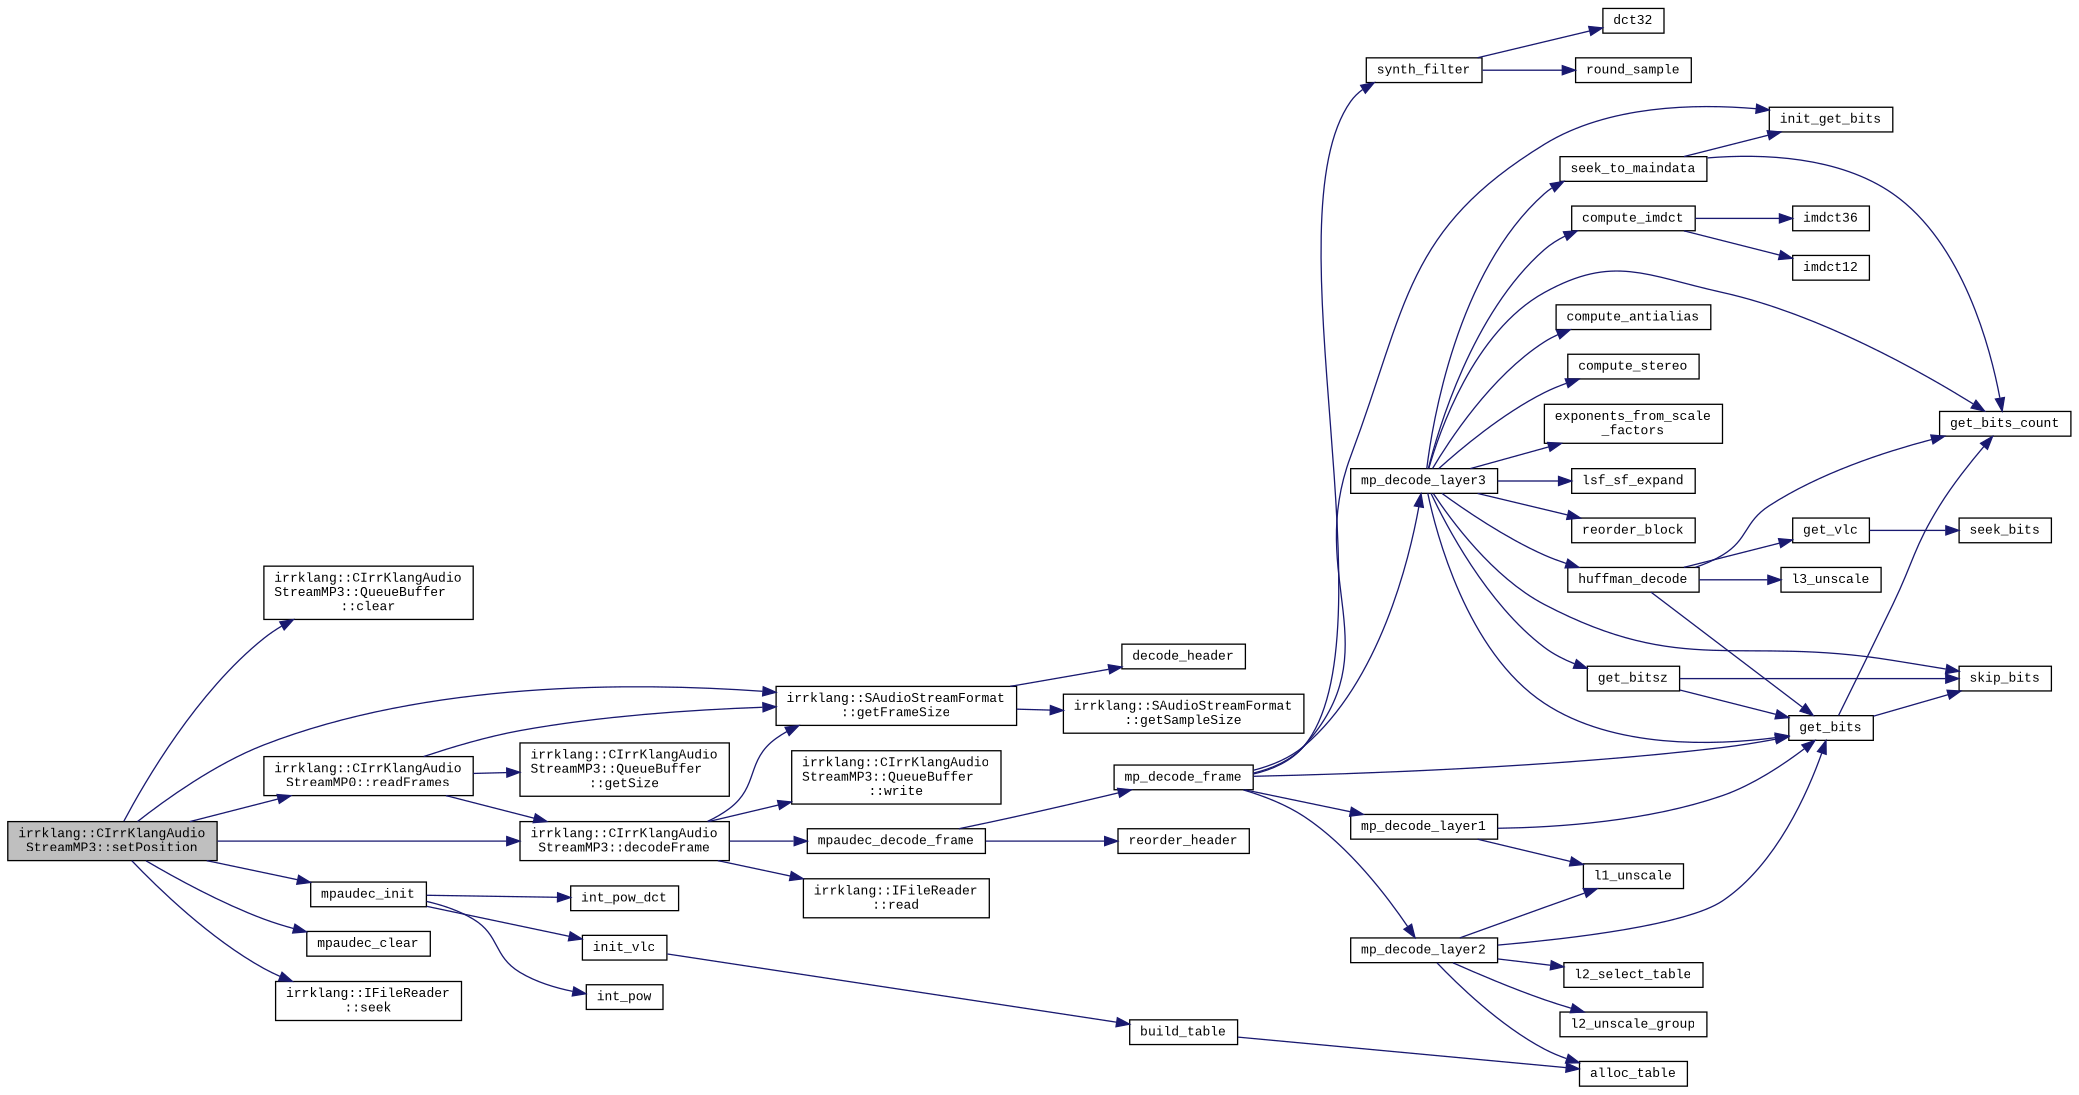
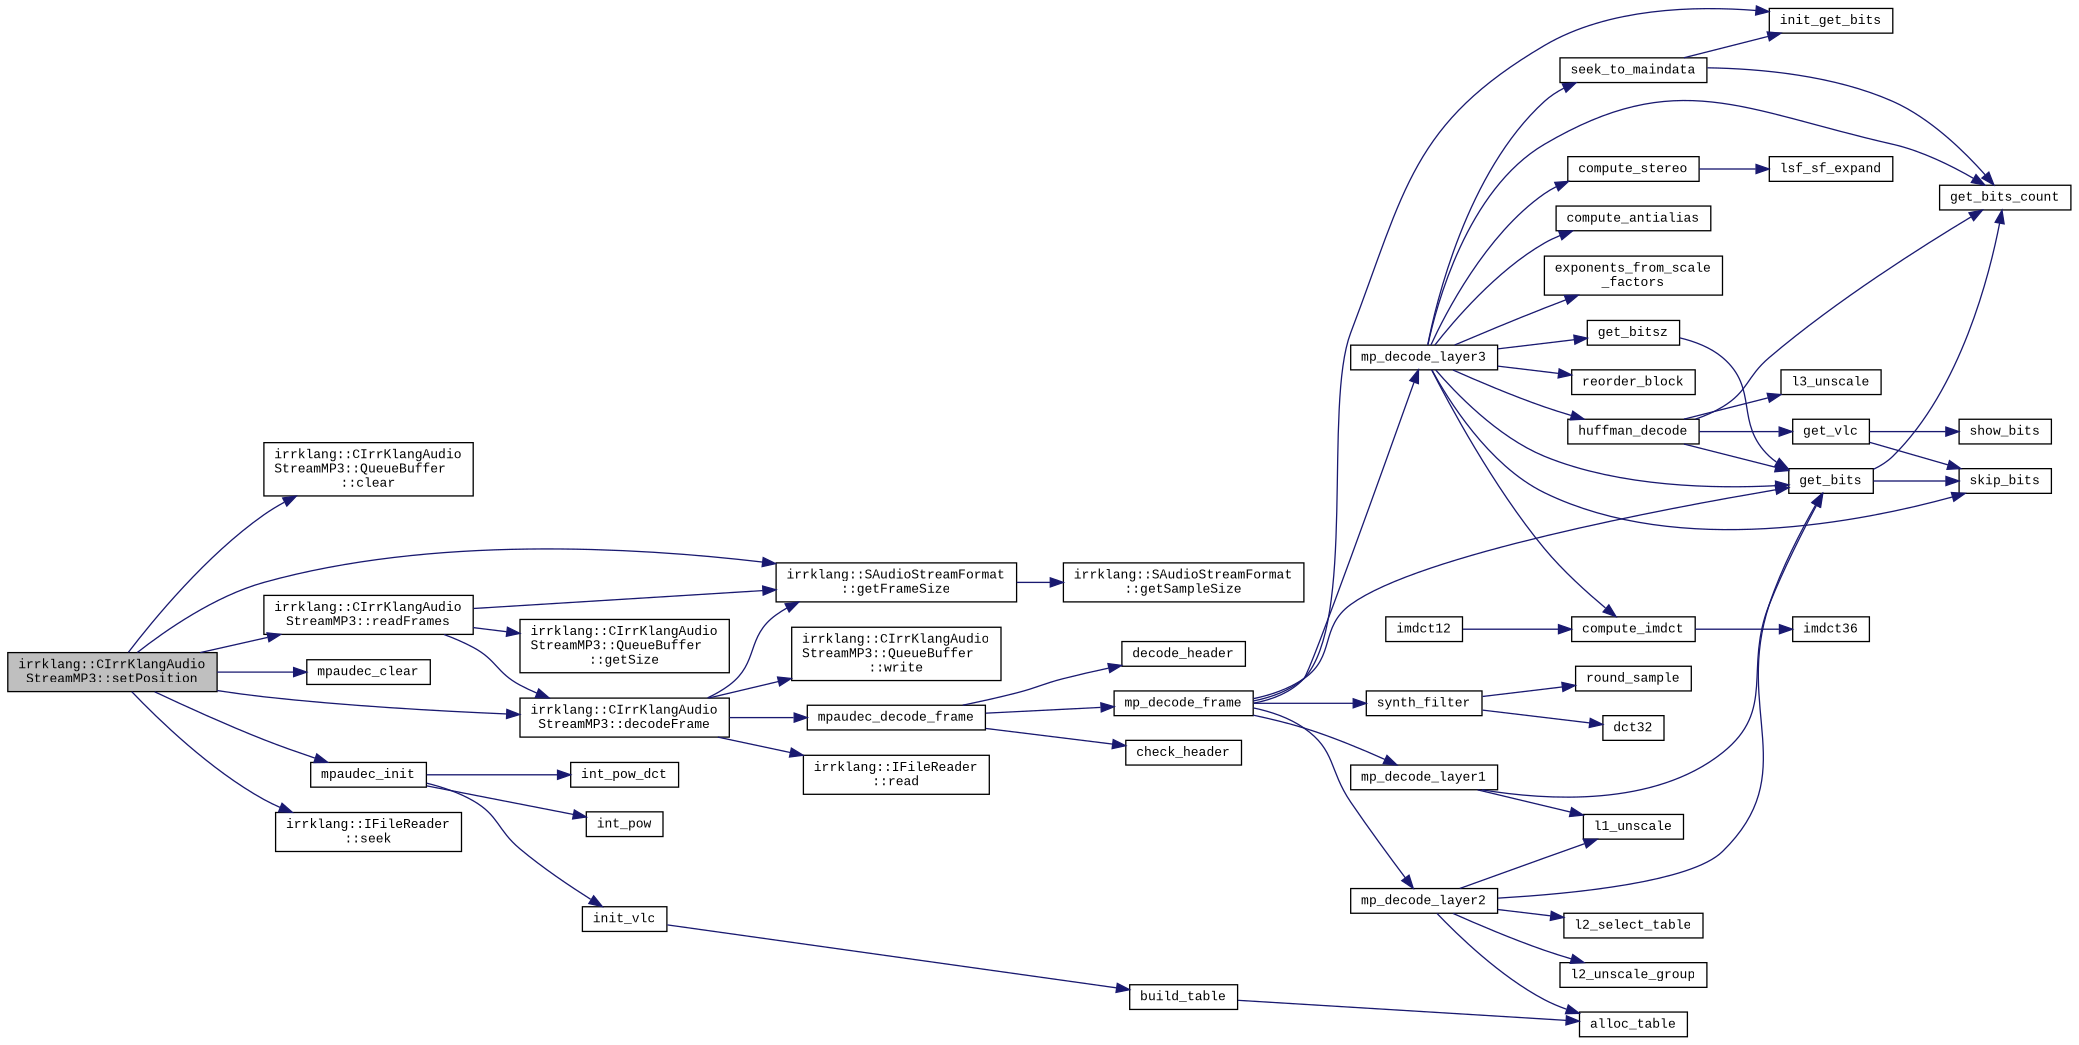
edge "compute_imdct" -> "imdct12": reversed
edge "mp_decode_layer3" -> "lsf_sf_expand": now "compute_stereo" -> "lsf_sf_expand"
node "seek_bits": label "seek_bits" -> "show_bits"
edge "irrklang::SAudioStreamFormat ::getFrameSize" -> "decode_header": now "mpaudec_decode_frame" -> "decode_header"
edge "get_bitsz" -> "skip_bits": now "get_vlc" -> "skip_bits"
node "irrklang::CIrrKlangAudio StreamMP0::readFrames": label "irrklang::CIrrKlangAudio StreamMP0::readFrames" -> "irrklang::CIrrKlangAudio StreamMP3::readFrames"
node "reorder_header": label "reorder_header" -> "check_header"
